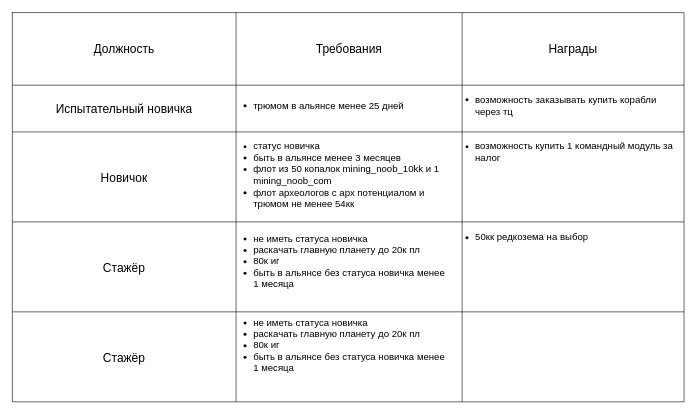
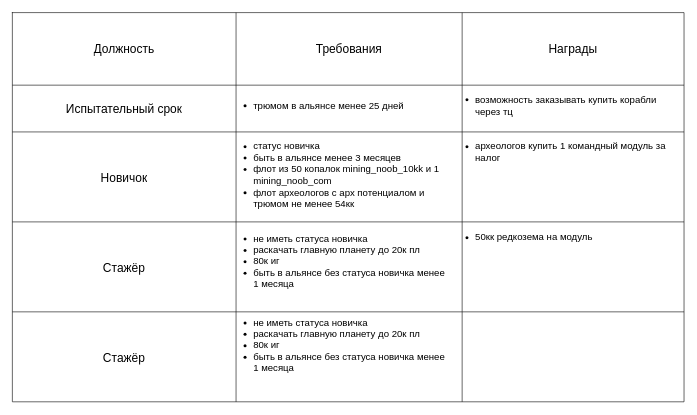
node "Испытательный новичка": label "Испытательный новичка" -> "Испытательный срок"
node "возможность купить 1 командный модуль за налог": label "возможность купить 1 командный модуль за налог" -> "археологов купить 1 командный модуль за налог"
node "50кк редкозема на выбор": label "50кк редкозема на выбор" -> "50кк редкозема на модуль"
